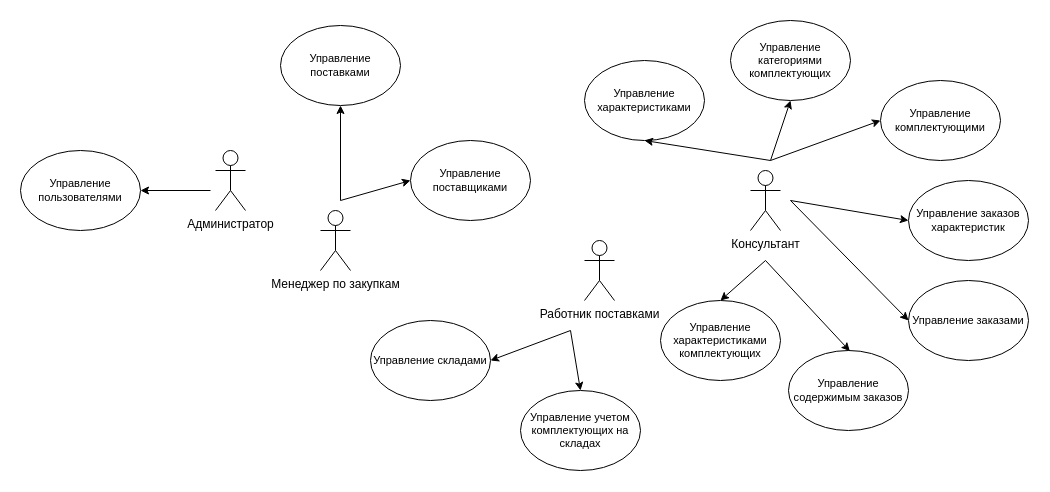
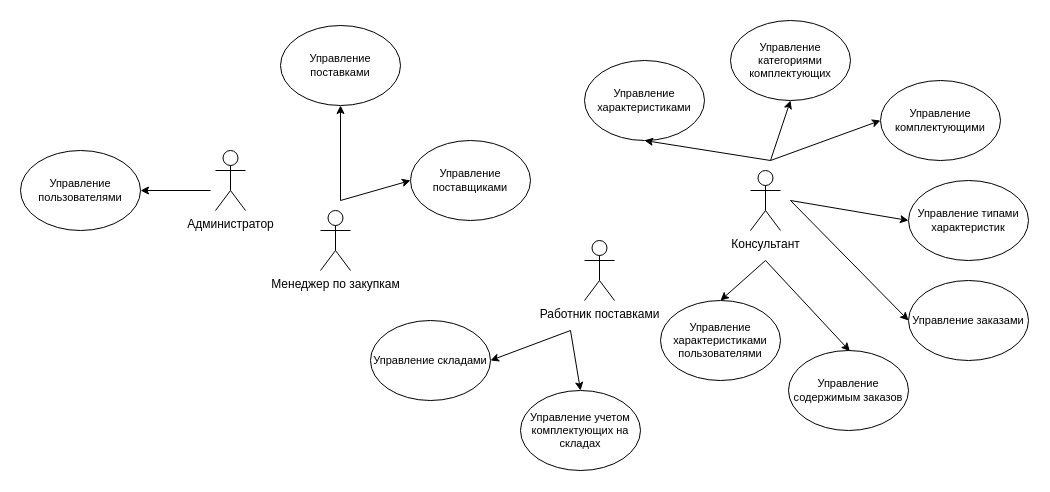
node "Управление заказов характеристик": label "Управление заказов характеристик" -> "Управление типами характеристик"
node "Управление характеристиками комплектующих": label "Управление характеристиками комплектующих" -> "Управление характеристиками пользователями"
